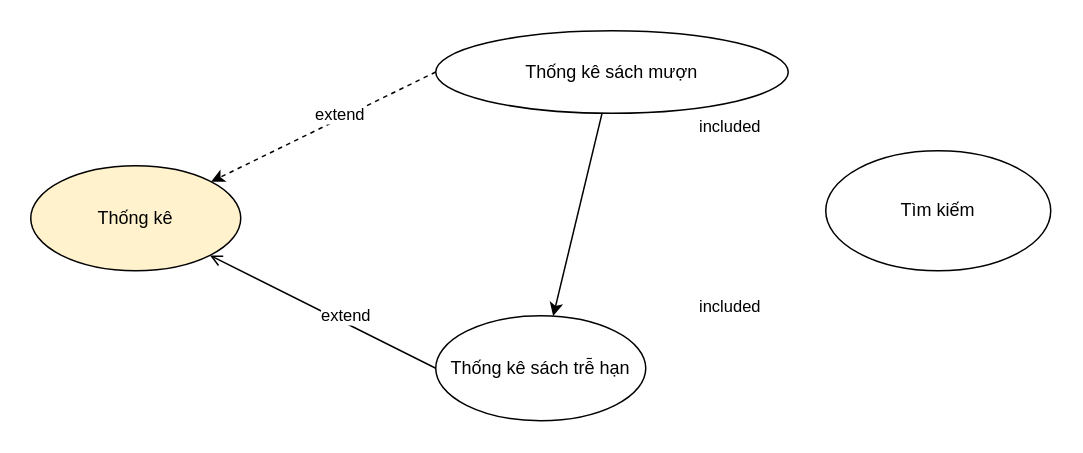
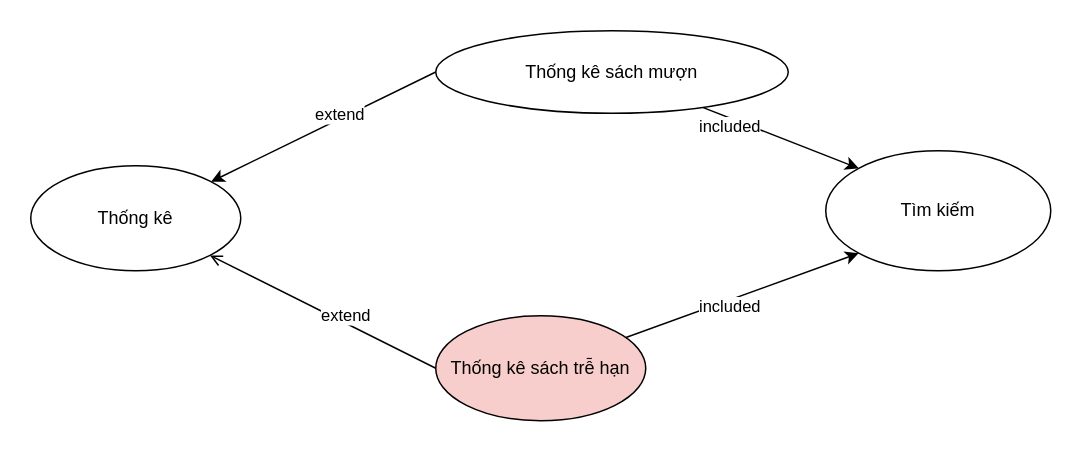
edge "Thống kê sách mượn" -> "Thống kê": style dashed -> solid
edge "Thống kê sách mượn" -> "Thống kê sách trễ hạn": now "Thống kê sách mượn" -> "Tìm kiếm"
node "Thống kê": fillcolor #fff2cc -> #ffffff
edge "Thống kê sách trễ hạn" -> "Tìm kiếm": added
node "Thống kê sách trễ hạn": fillcolor #ffffff -> #f8cecc
